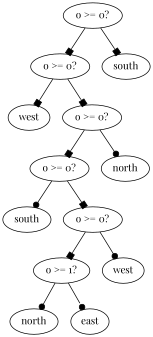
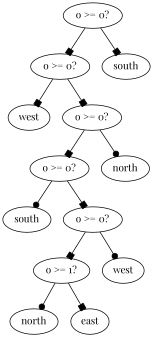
edge "o >= 1?" -> "east": arrowhead dot -> box
